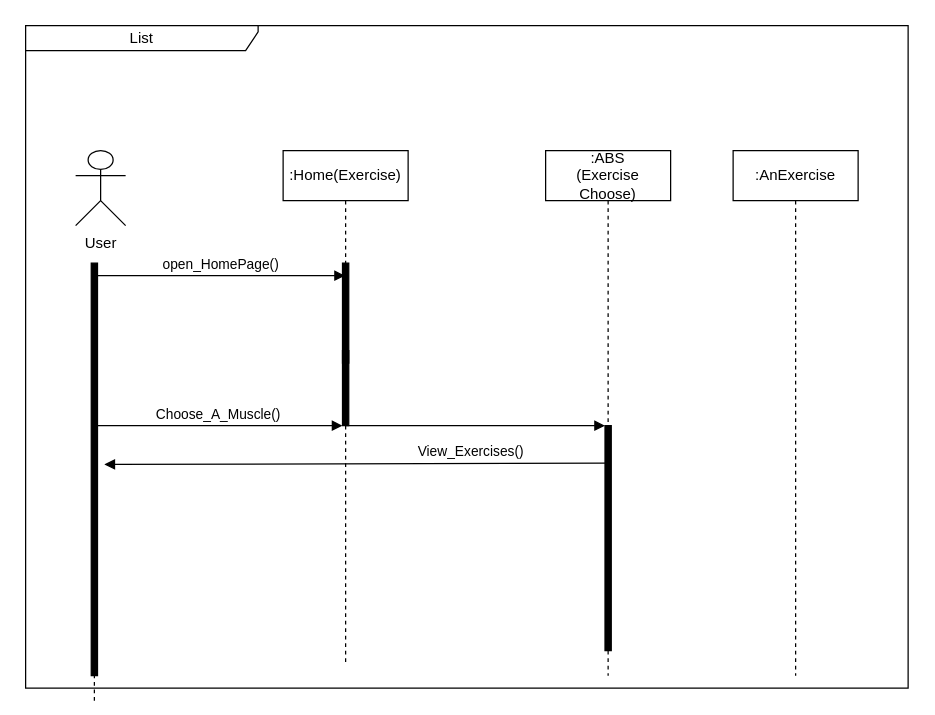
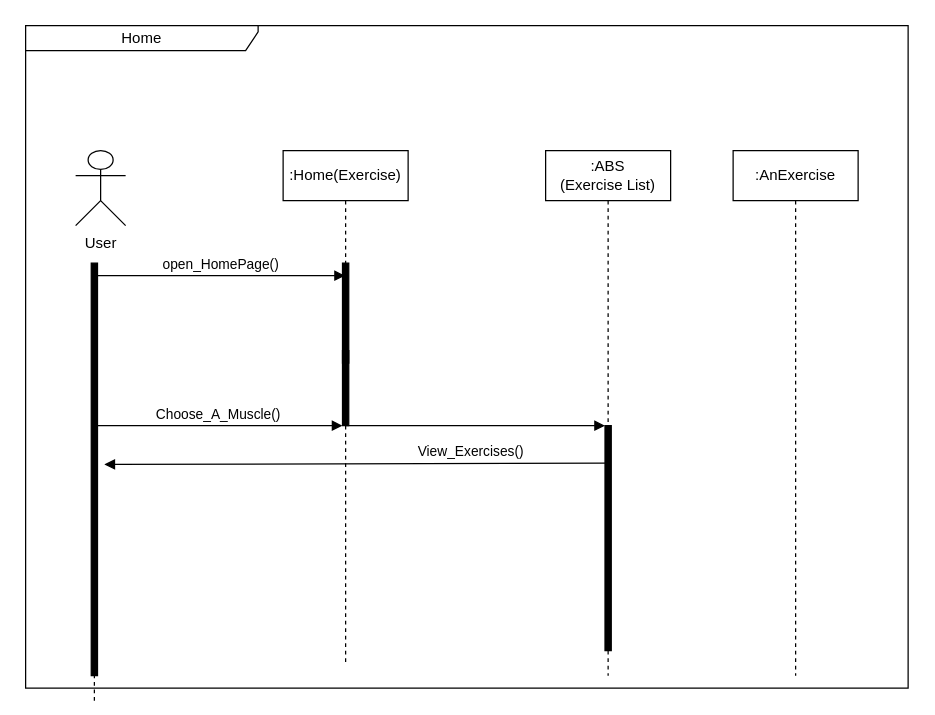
node "List": label "List" -> "Home"
node ":ABS (Exercise Choose)": label ":ABS (Exercise Choose)" -> ":ABS (Exercise List)"
